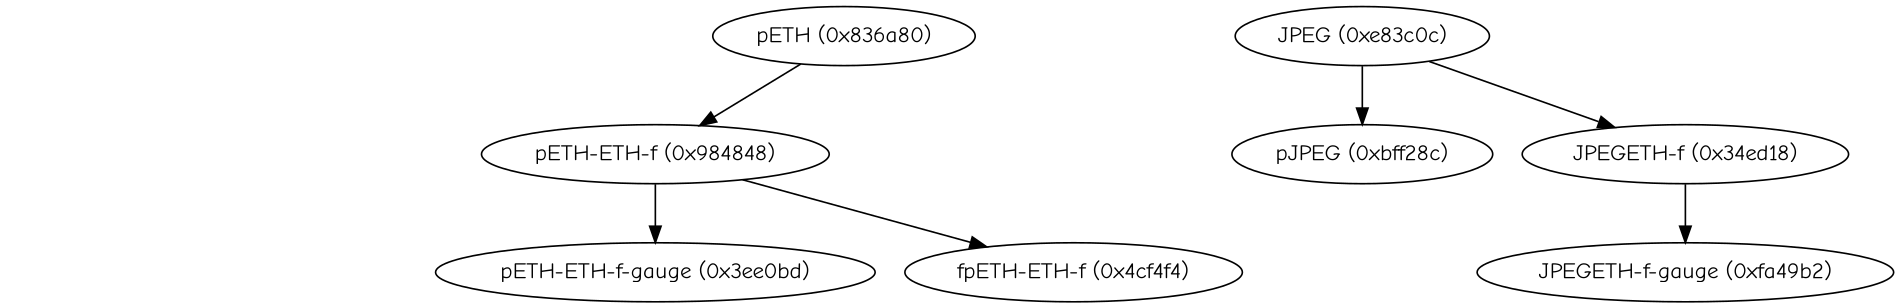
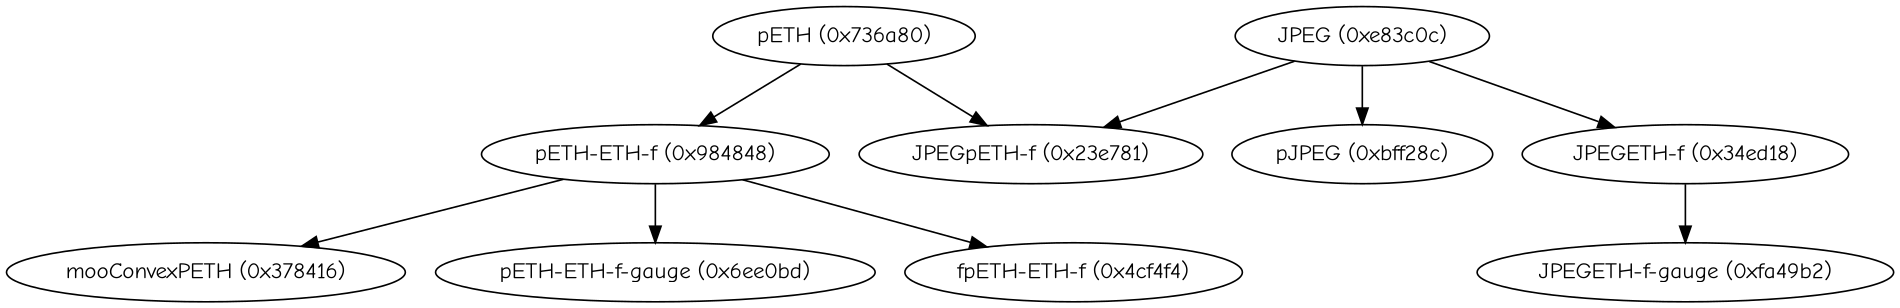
node "pETH (0x836a80)": label "pETH (0x836a80)" -> "pETH (0x736a80)"
node "JPEGpETH-f (0x23e781)": added
node "mooConvexPETH (0x378416)": added
node "pETH-ETH-f-gauge (0x3ee0bd)": label "pETH-ETH-f-gauge (0x3ee0bd)" -> "pETH-ETH-f-gauge (0x6ee0bd)"
